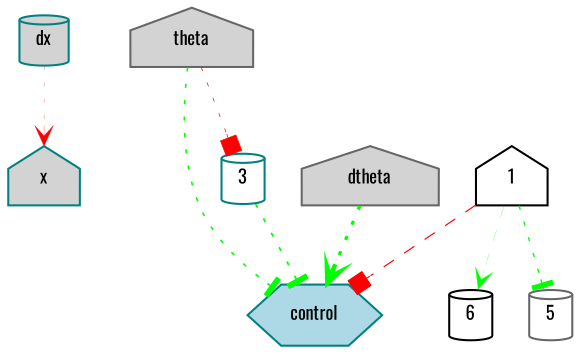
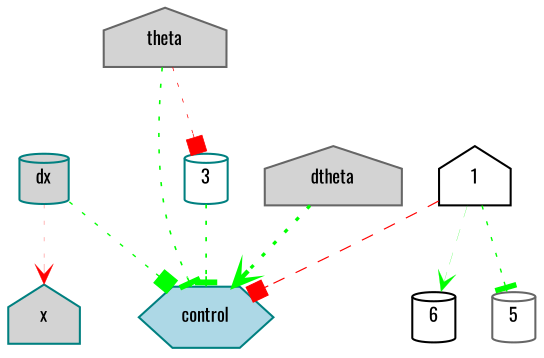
edge "dx" -> "control": added
